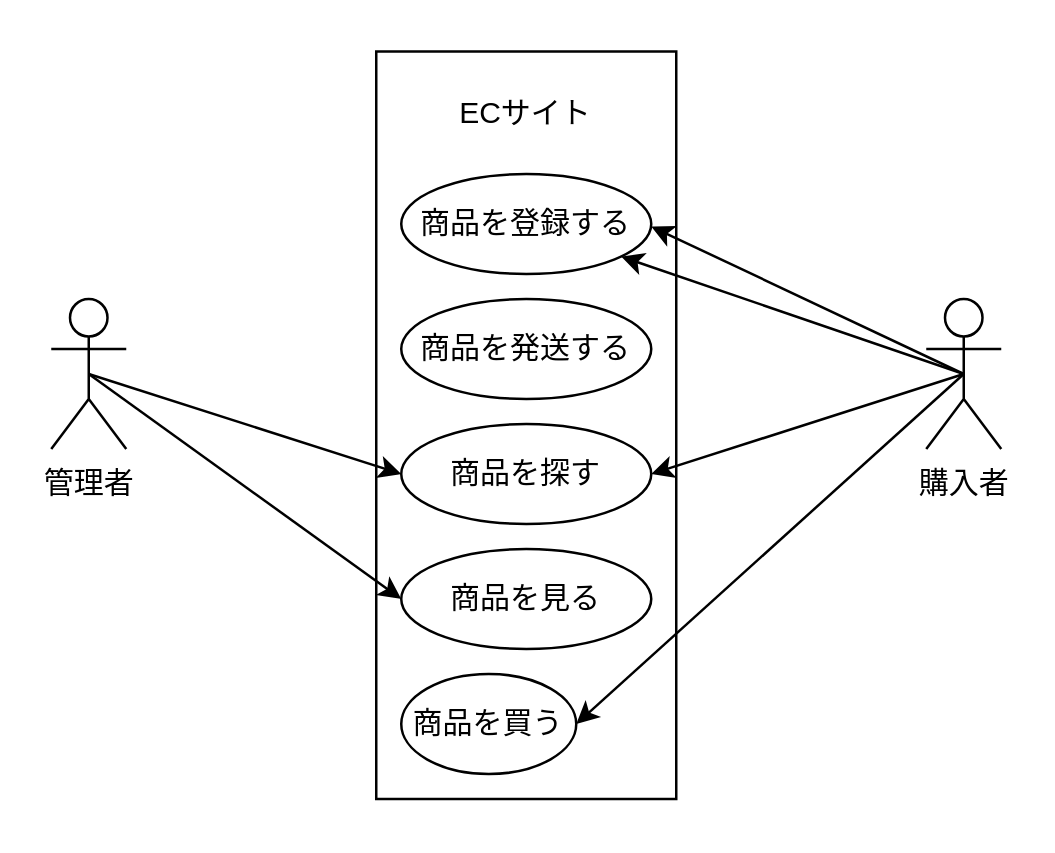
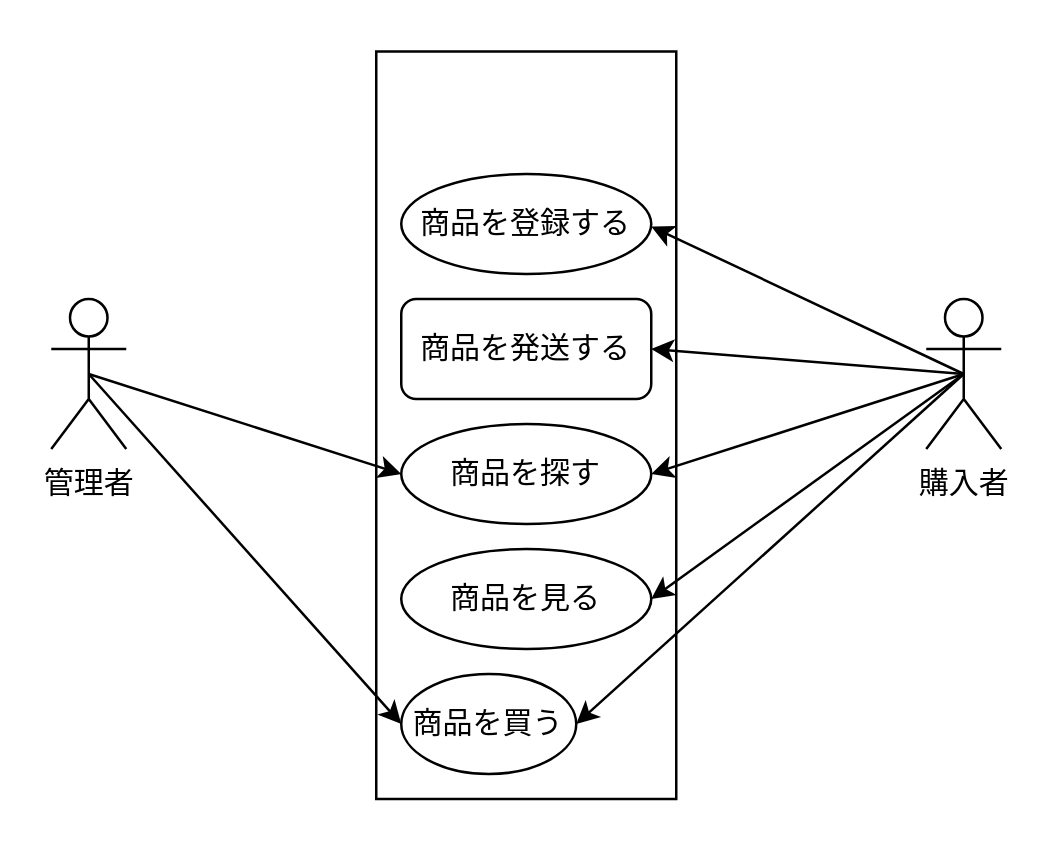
node "ECサイト": removed
edge "購入者" -> "商品を登録する": now "購入者" -> "商品を発送する"
node "商品を発送する": shape ellipse -> rounded rectangle
edge "管理者" -> "商品を見る": removed
edge "購入者" -> "商品を見る": added
edge "管理者" -> "商品を買う": added
